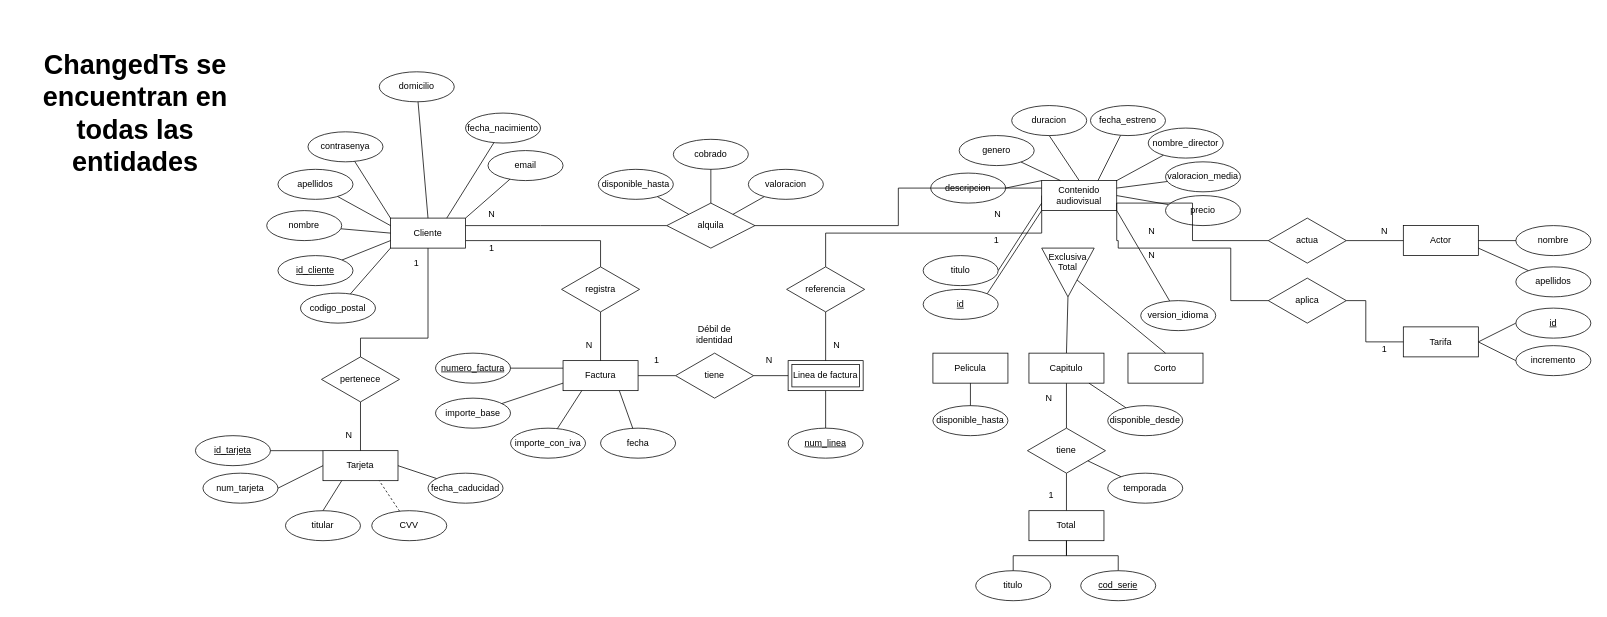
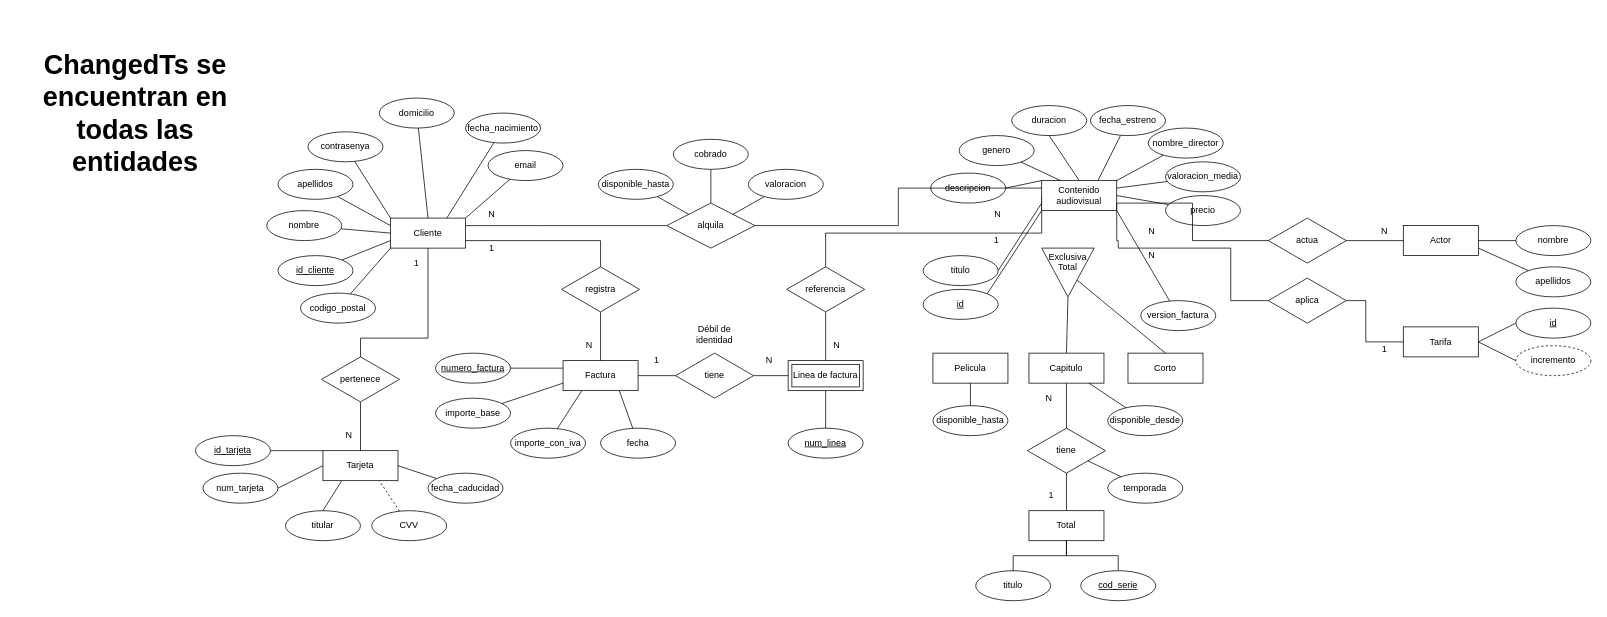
node "domicilio": moved (417, 87) -> (417, 113)
node "version_idioma": label "version_idioma" -> "version_factura"
node "incremento": style solid -> dashed
